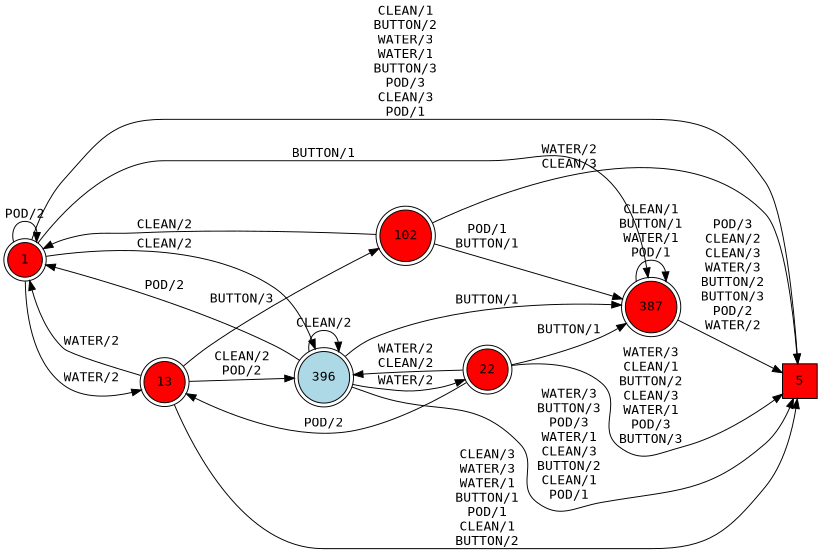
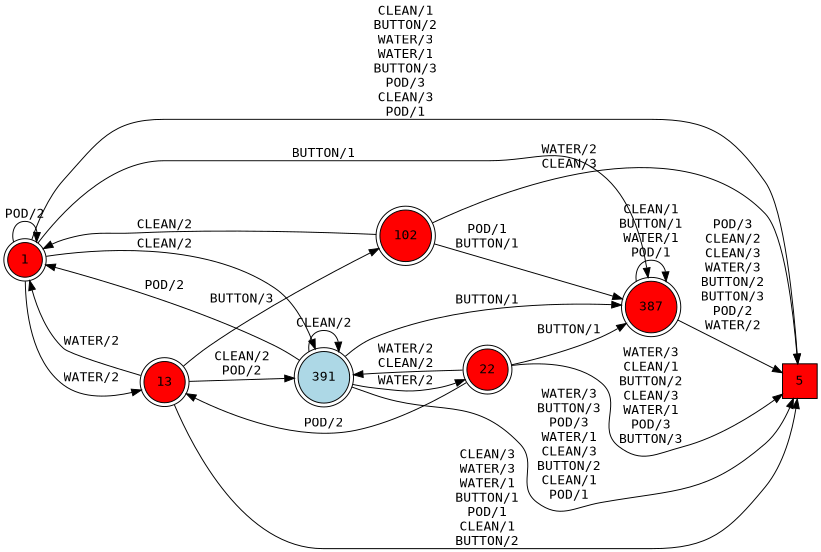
node "396": label "396" -> "391"
